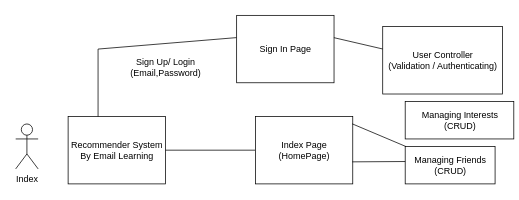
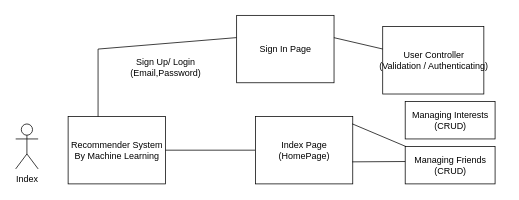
node "User Controller (Validation / Authenticating)": size 120x68 -> 101x68
node "Managing Interests (CRUD)": size 109x38 -> 90x38
node "Recommender System By Email Learning": label "Recommender System By Email Learning" -> "Recommender System By Machine Learning"
